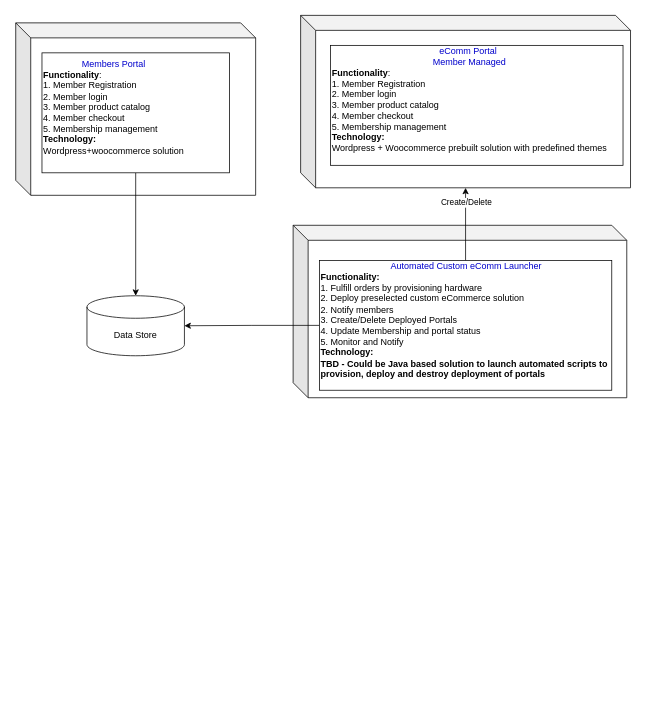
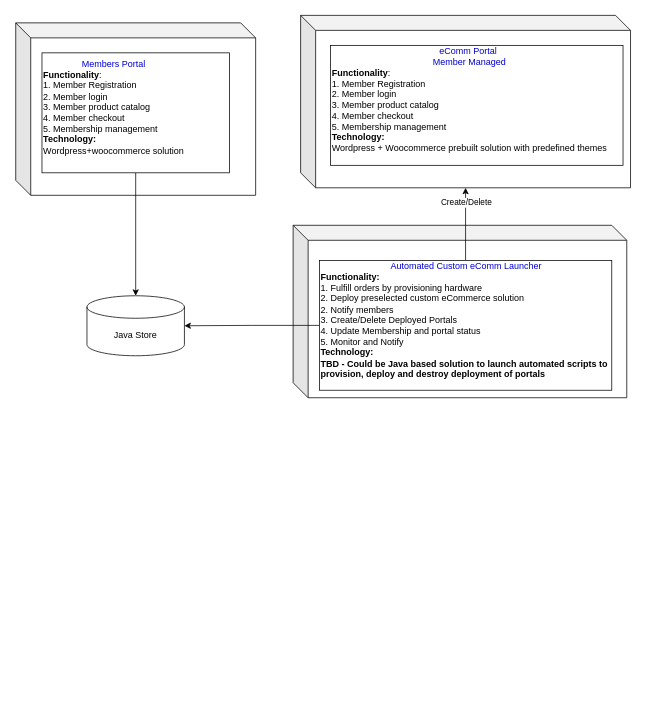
node "Data Store": label "Data Store" -> "Java Store"
